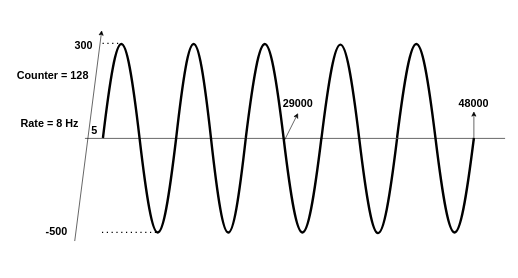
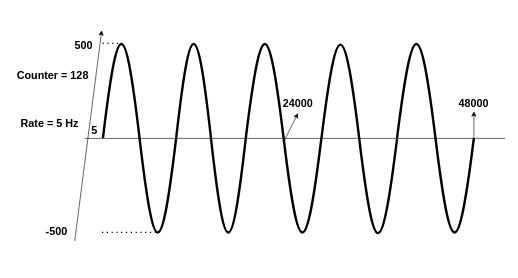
node "300": label "300" -> "500"
node "29000": label "29000" -> "24000"
node "Rate = 8 Hz": label "Rate = 8 Hz" -> "Rate = 5 Hz"
